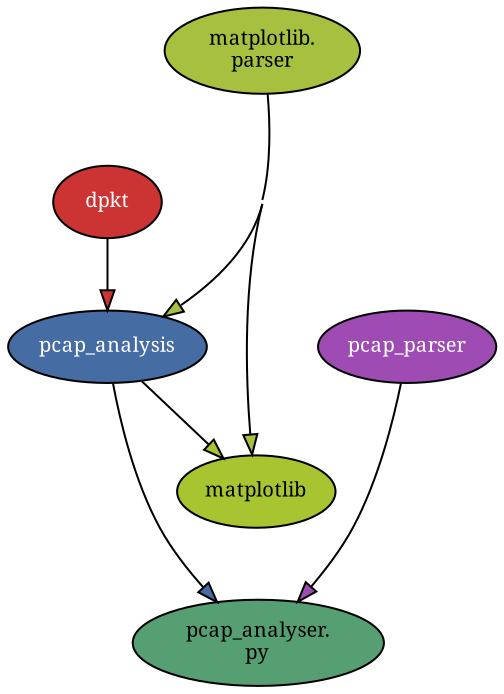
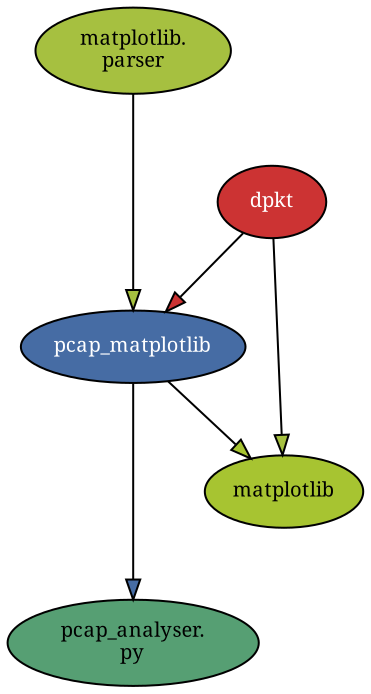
edge "matplotlib. parser" -> "matplotlib": now "dpkt" -> "matplotlib"
node "pcap_analysis": label "pcap_analysis" -> "pcap_matplotlib"
node "pcap_parser": removed
